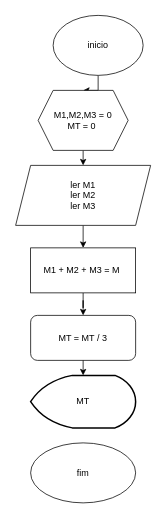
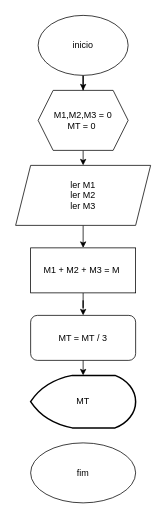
node "inicio": moved (98, 45) -> (83, 45)
